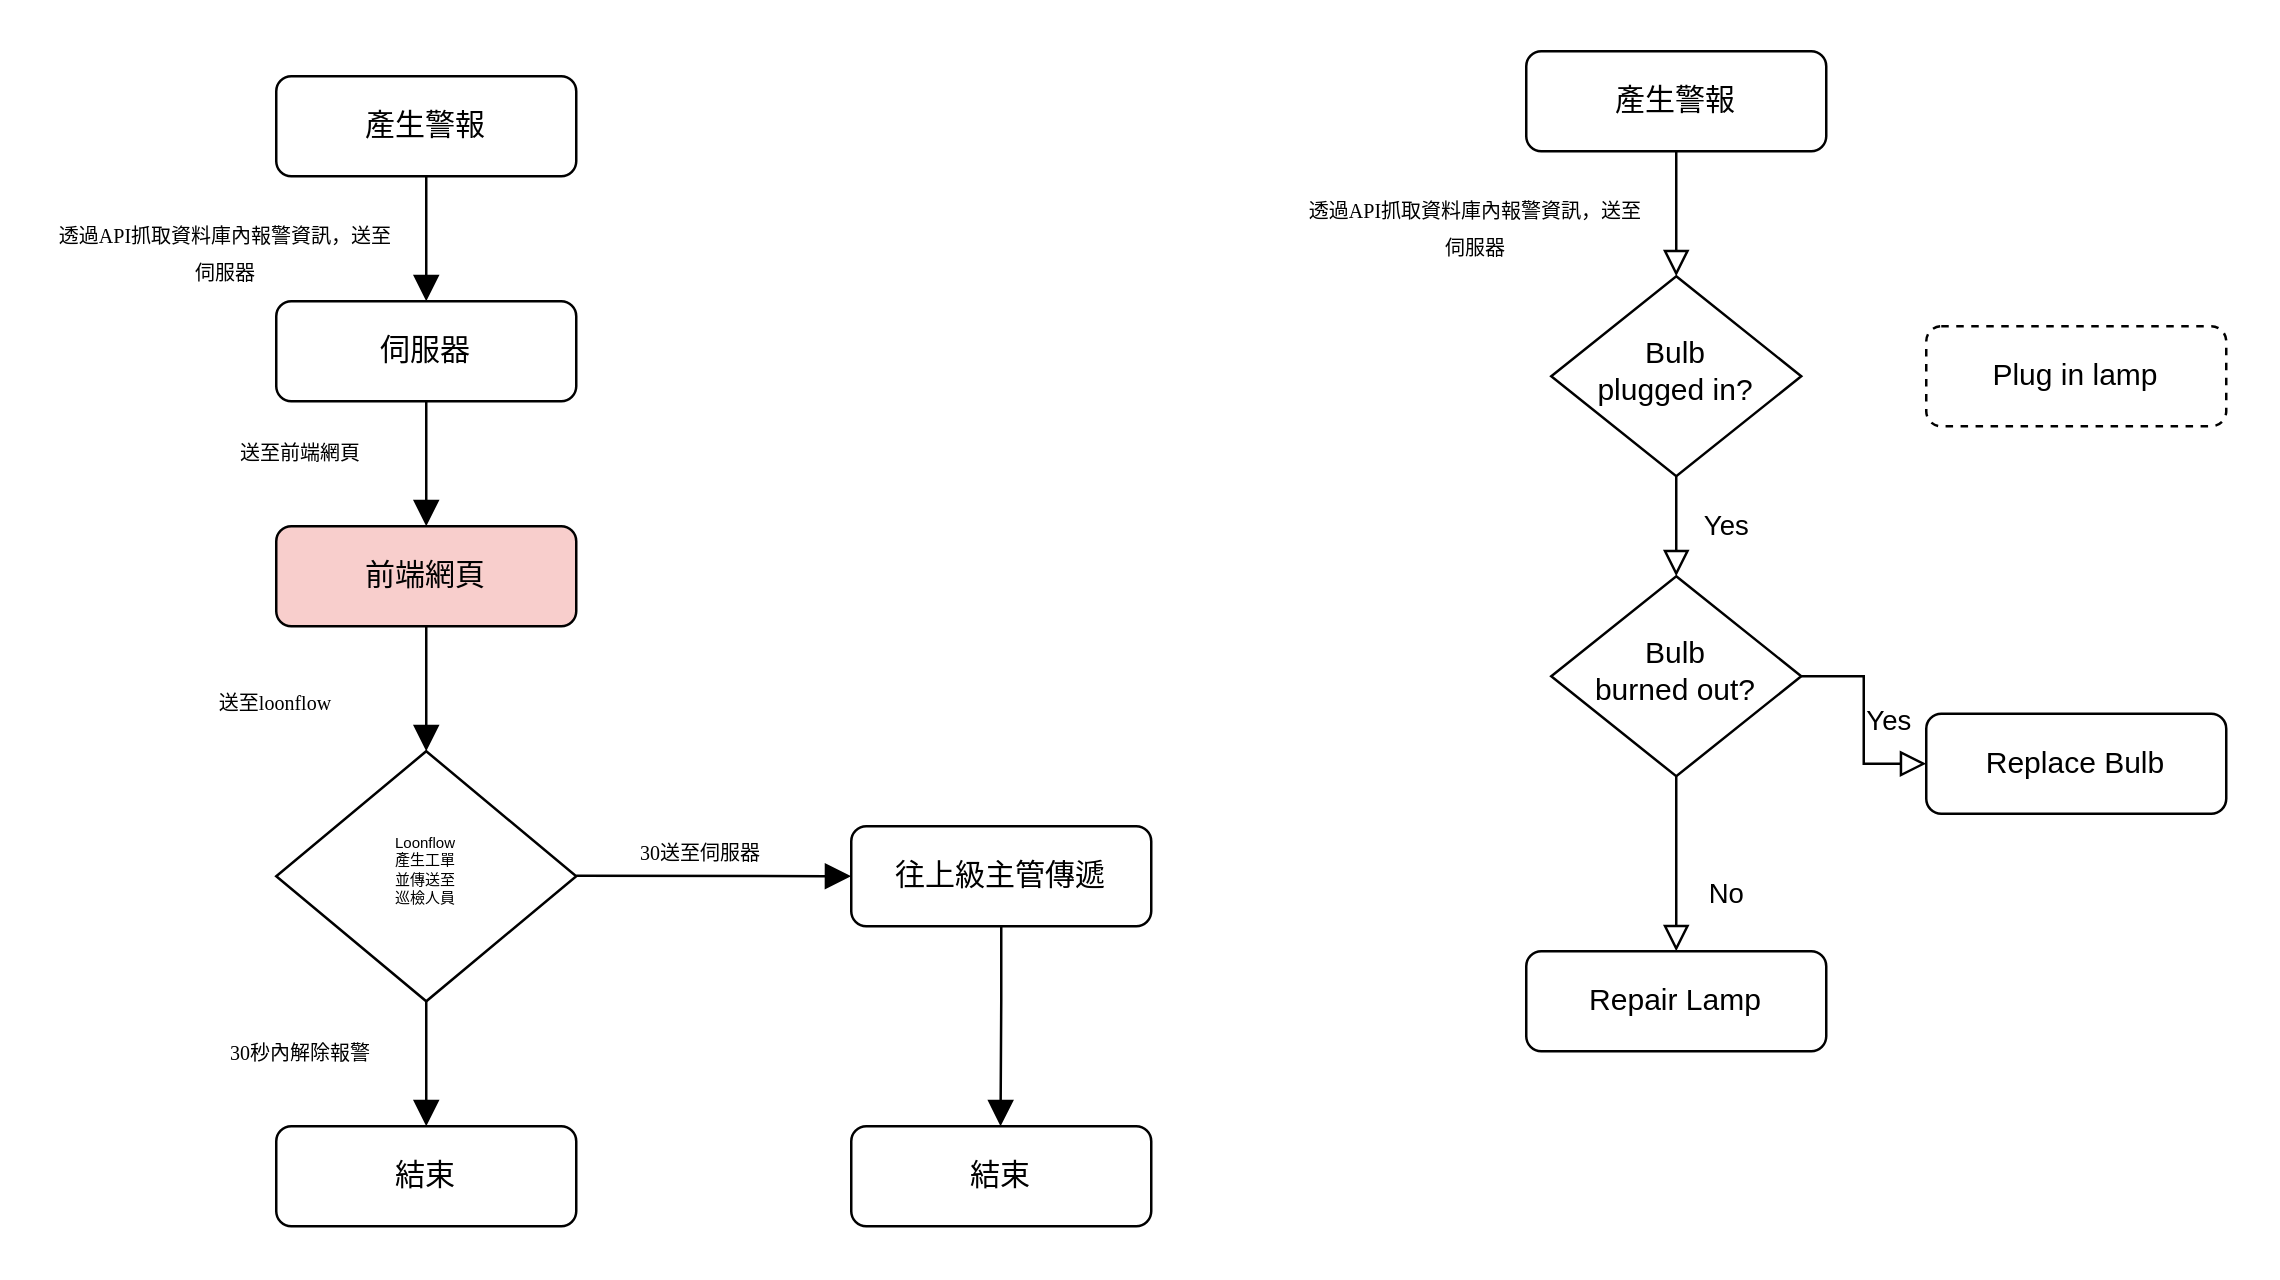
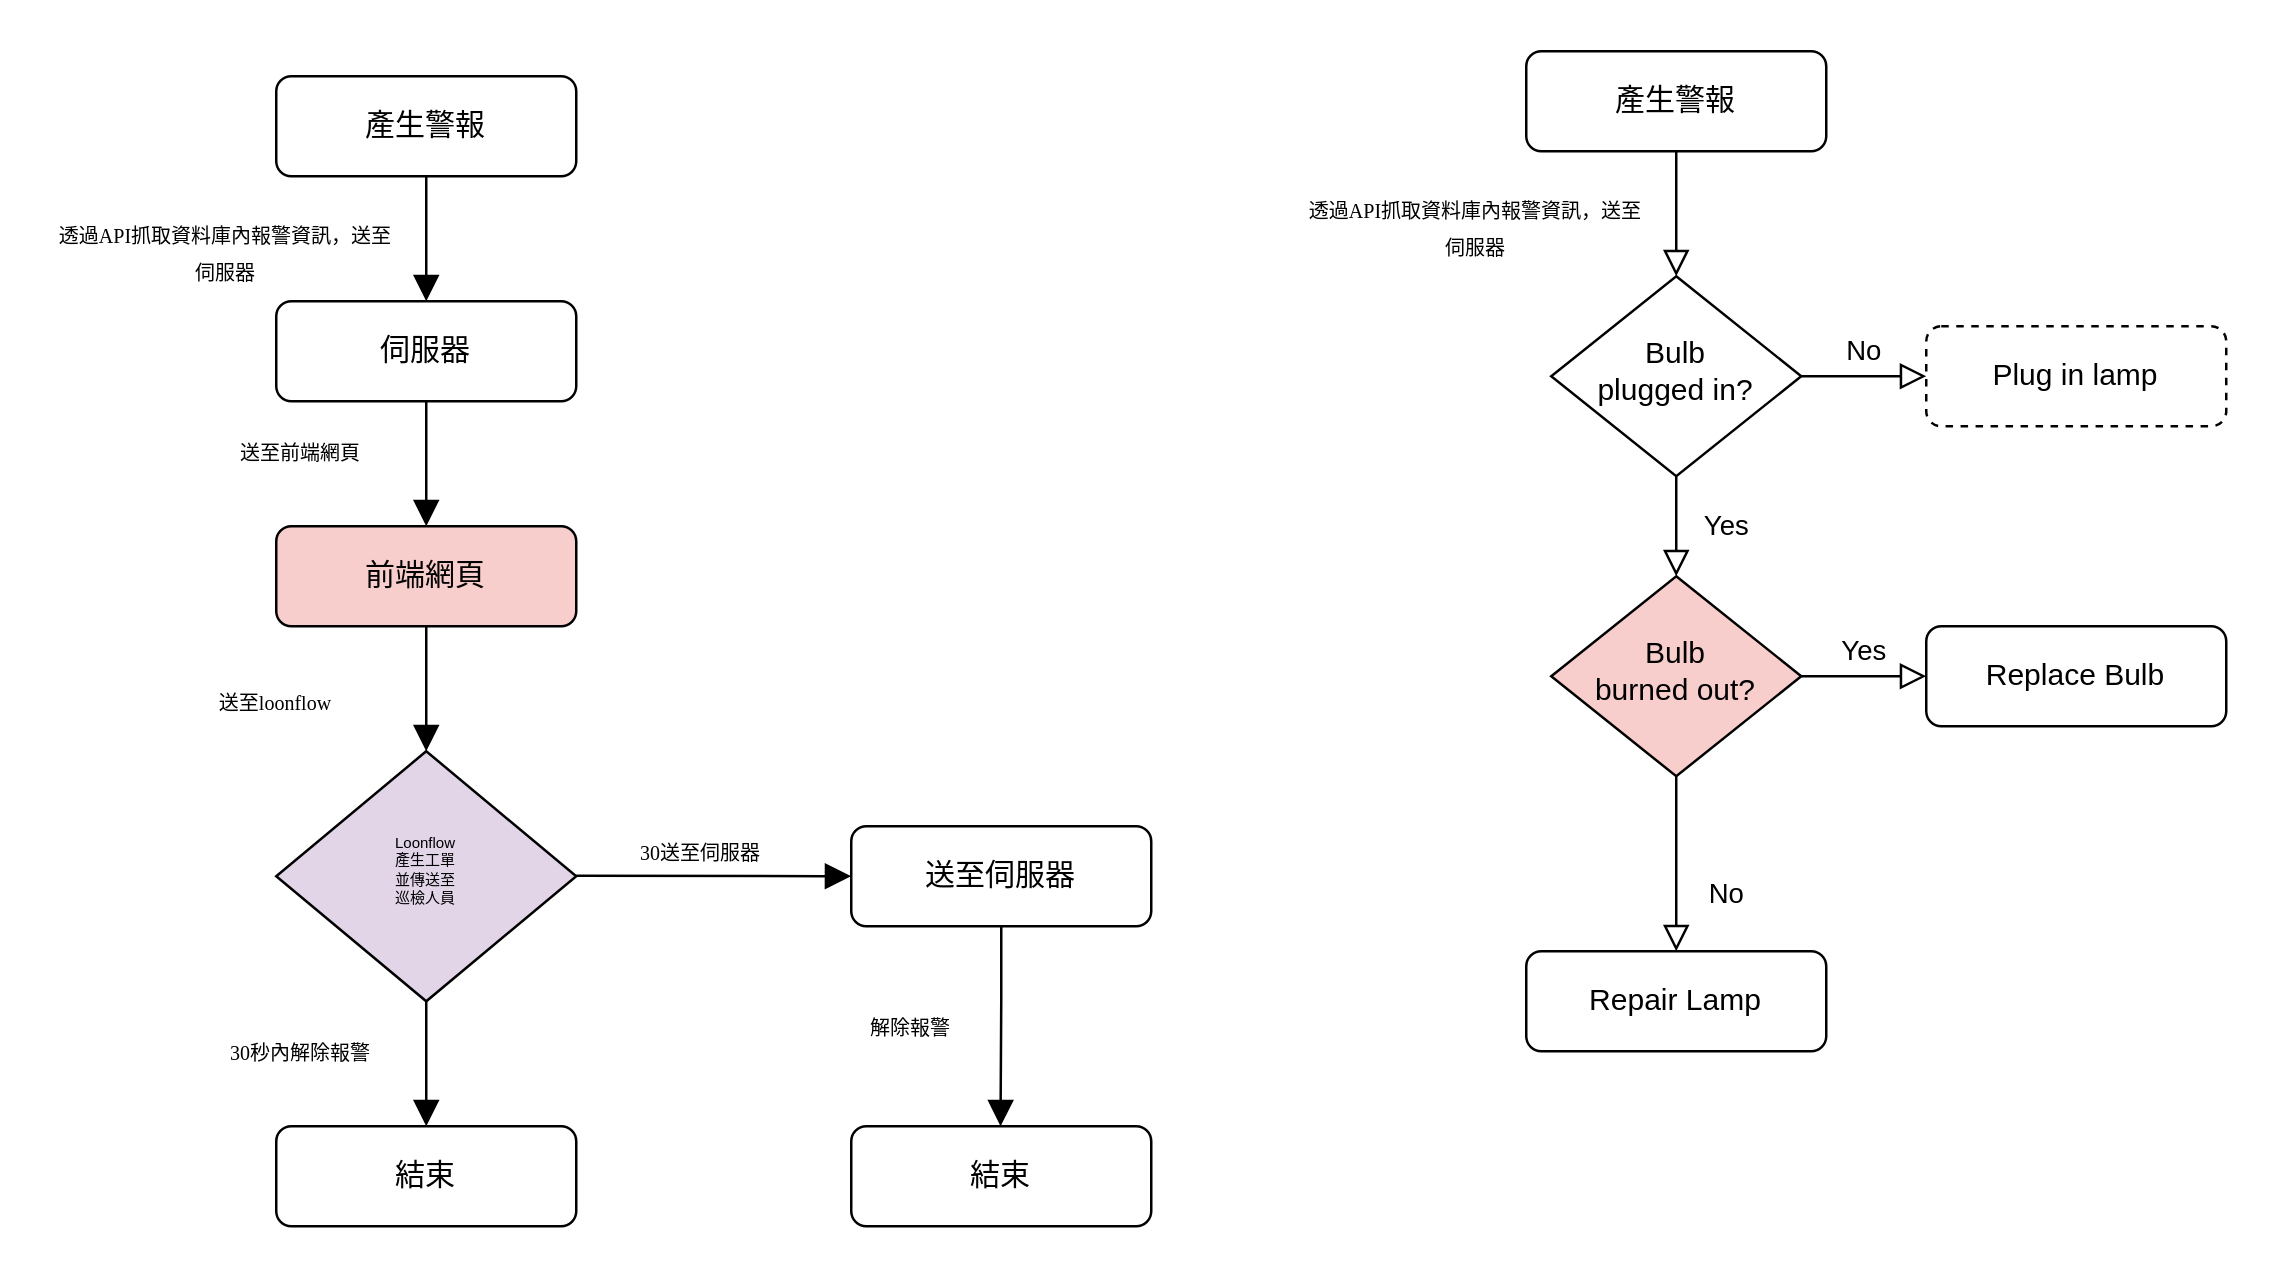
edge "Bulb plugged in?" -> "Plug in lamp": added, label "No"
node "Bulb burned out?": fillcolor #ffffff -> #f8cecc
node "Replace Bulb": moved (2076, 764) -> (2076, 676)
node "Loonflow產生工單並傳送至巡檢人員": fillcolor #ffffff -> #e1d5e7
node "往上級主管傳遞": label "往上級主管傳遞" -> "送至伺服器"
node "解除報警": added
